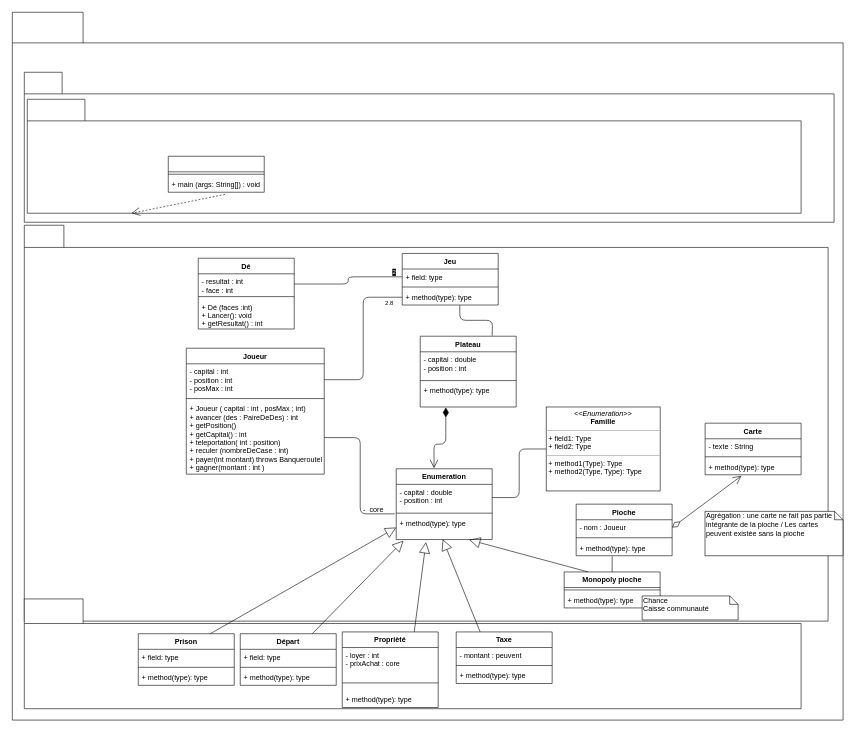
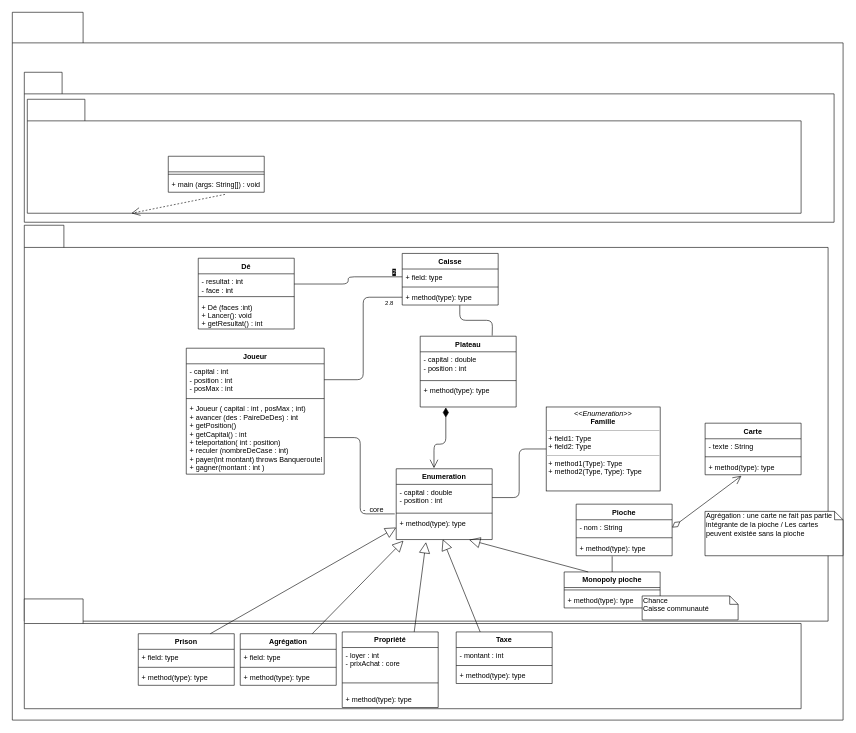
node "Jeu": label "Jeu" -> "Caisse"
node "- nom : Joueur": label "- nom : Joueur" -> "- nom : String"
node "Départ": label "Départ" -> "Agrégation"
node "- montant : peuvent": label "- montant : peuvent" -> "- montant : int"
